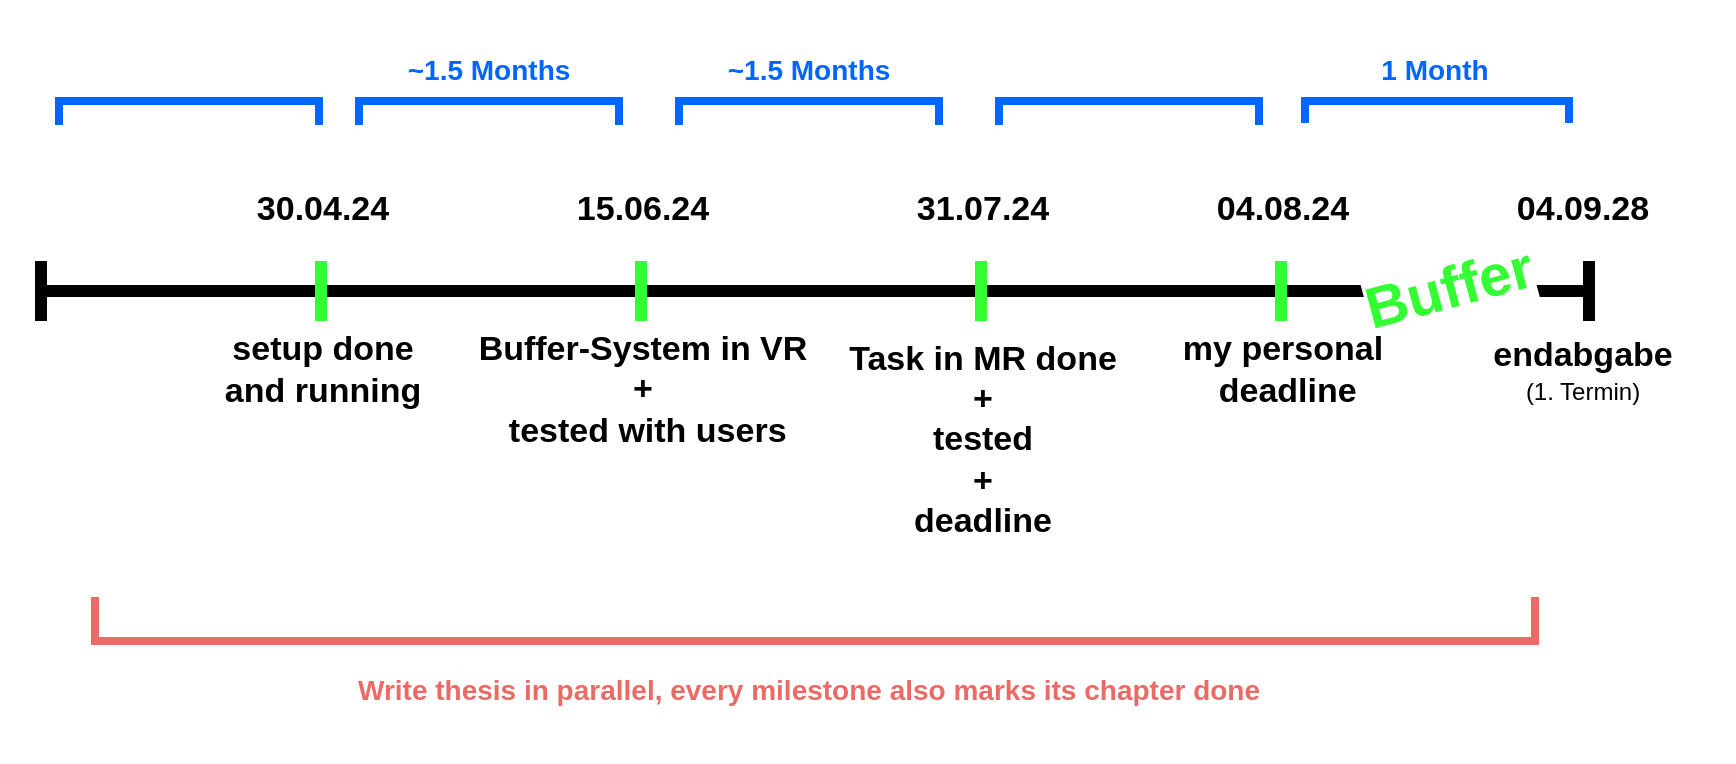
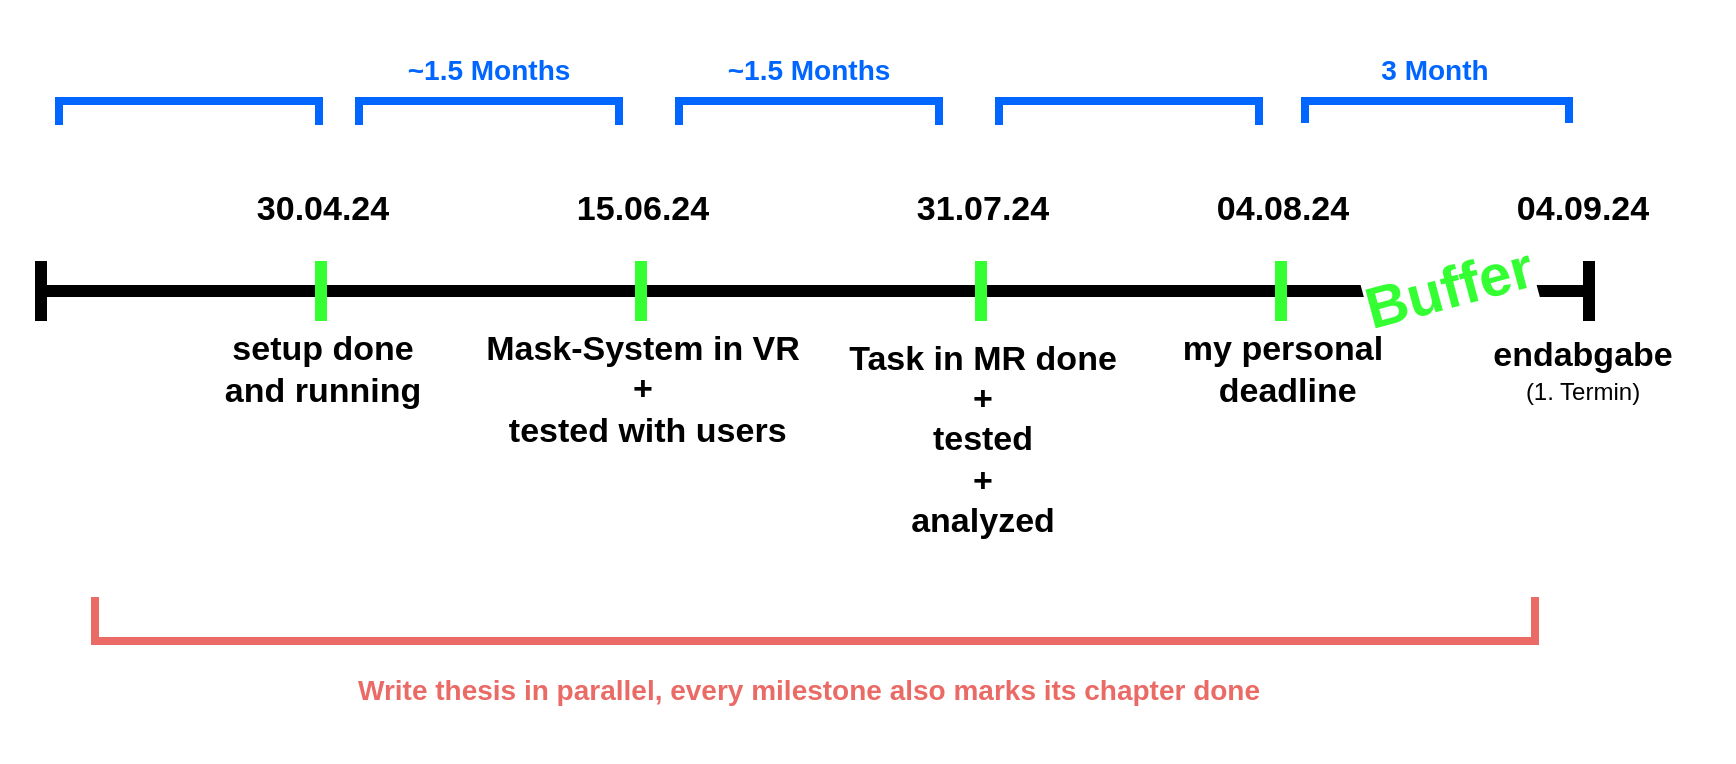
node "1 Month": label "1 Month" -> "3 Month"
node "04.09.28": label "04.09.28" -> "04.09.24"
node "Buffer-System in VR + tested with users": label "Buffer-System in VR + tested with users" -> "Mask-System in VR + tested with users"
node "Task in MR done + tested + deadline": label "Task in MR done + tested + deadline" -> "Task in MR done + tested + analyzed"
